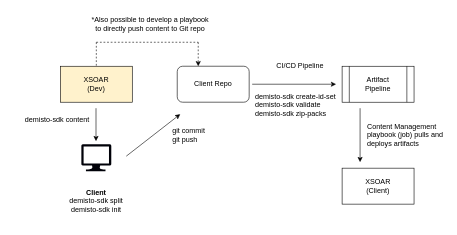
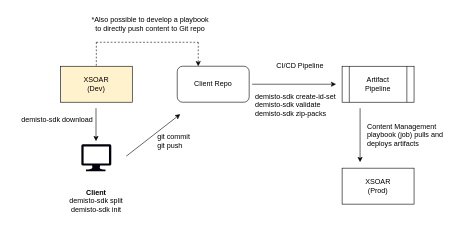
node "demisto-sdk content": label "demisto-sdk content" -> "demisto-sdk download"
node "git commit git push": moved (195, 135) -> (180, 141)
node "XSOAR (Client)": label "XSOAR (Client)" -> "XSOAR (Prod)"
